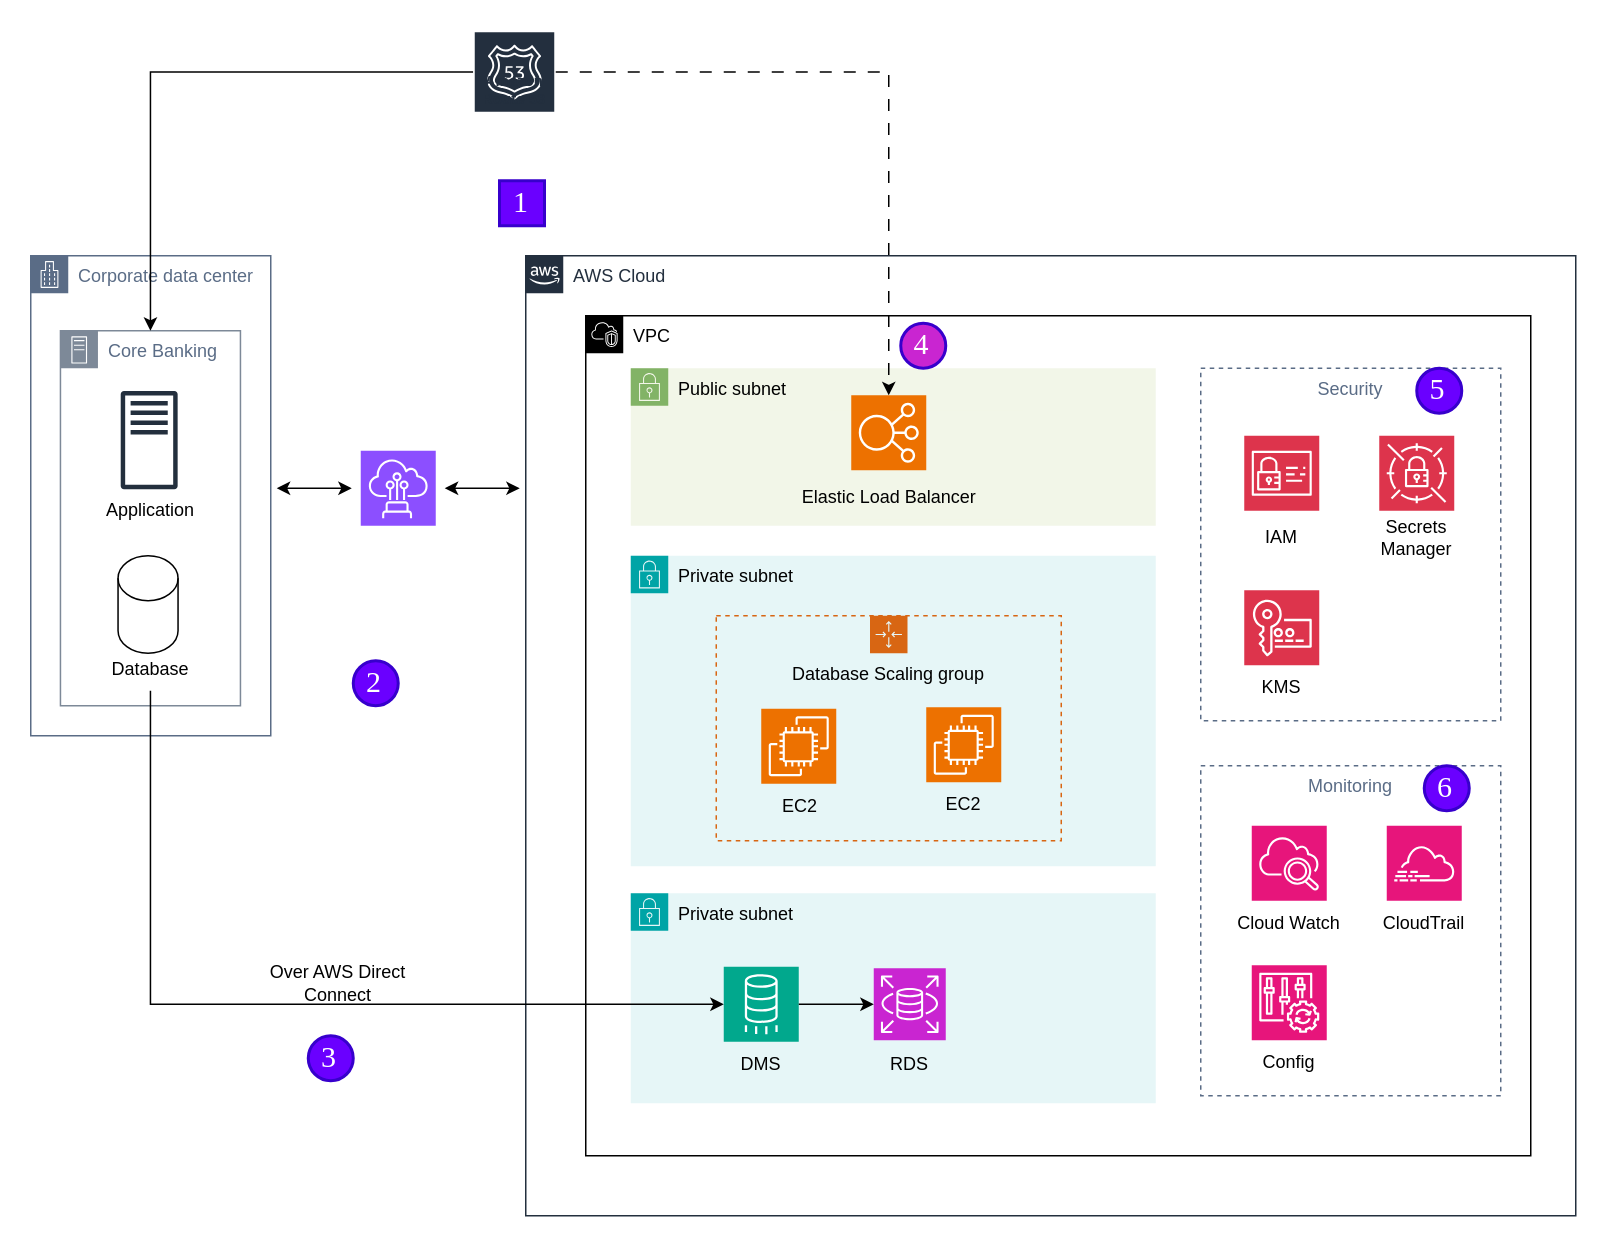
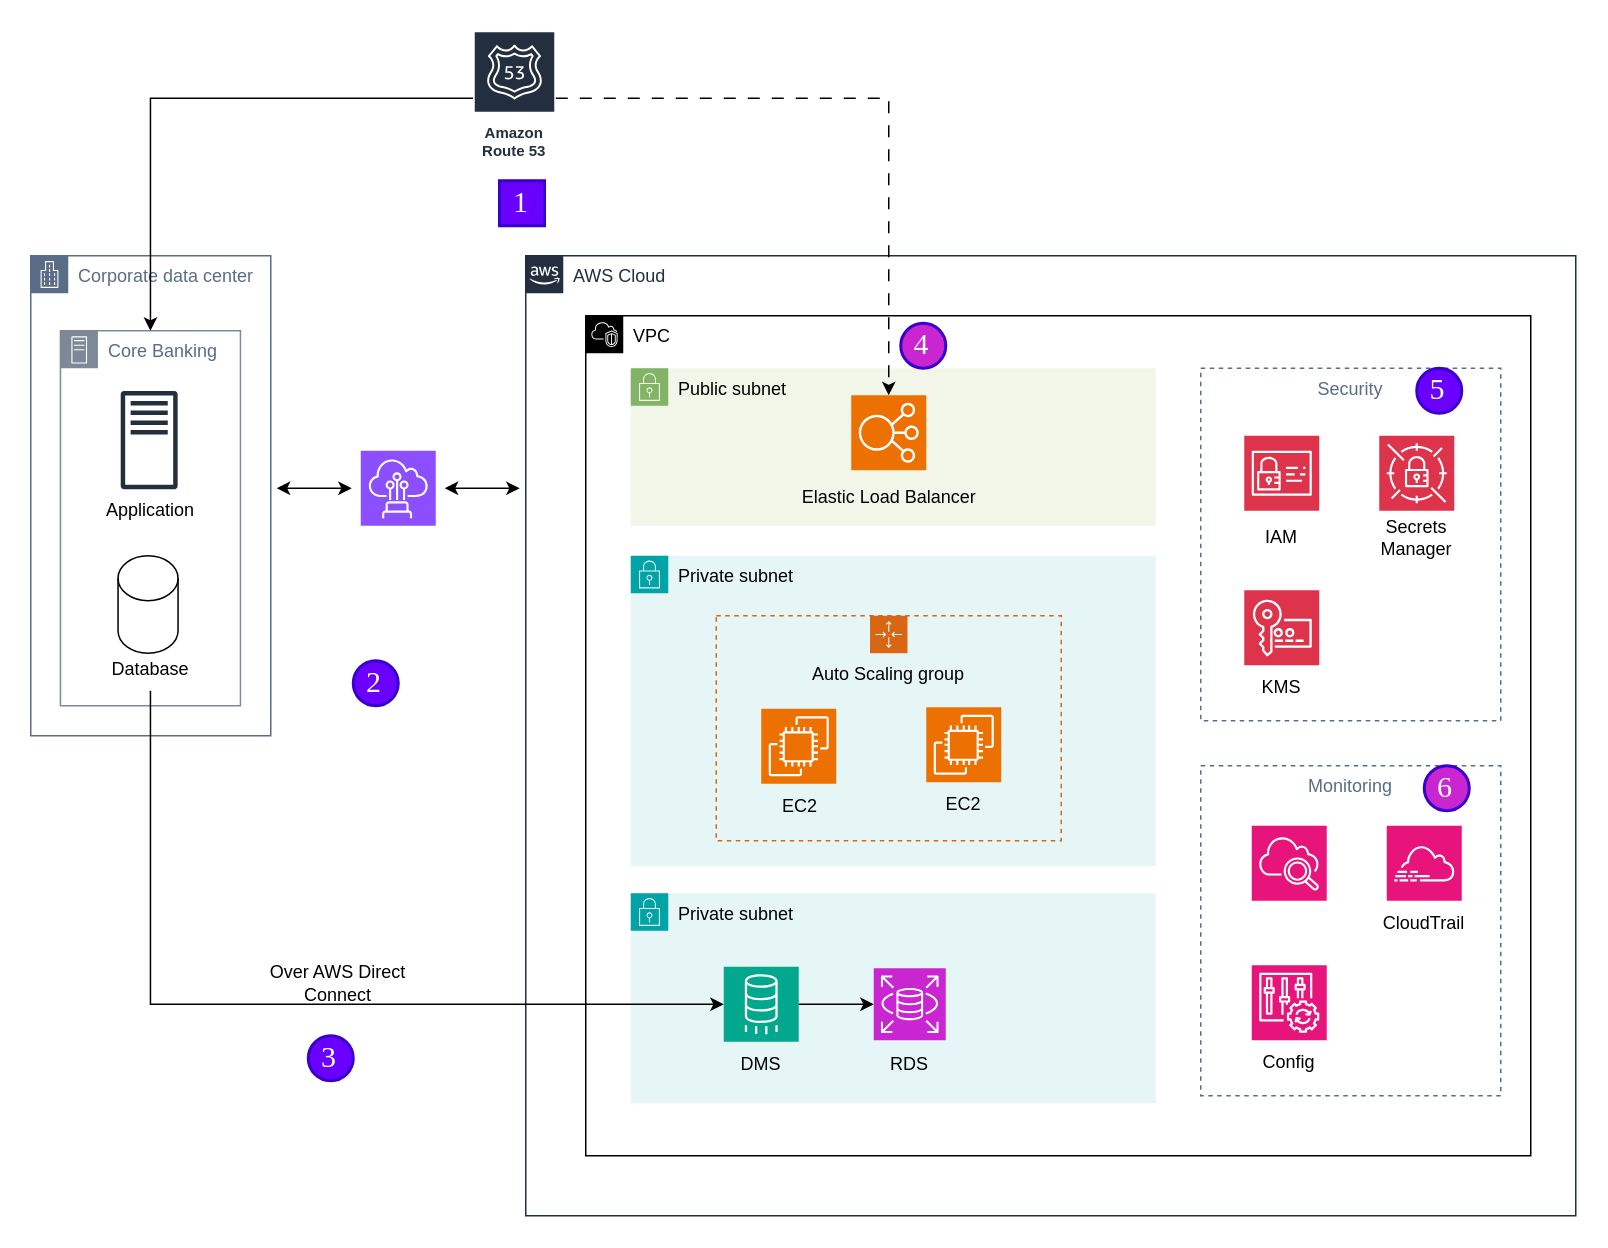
node "Amazon Route 53": size 83x83 -> 83x135
node "Database Scaling group": label "Database Scaling group" -> "Auto Scaling group"
node "6": fillcolor #6a00ff -> #c925d1
node "Cloud Watch": removed
